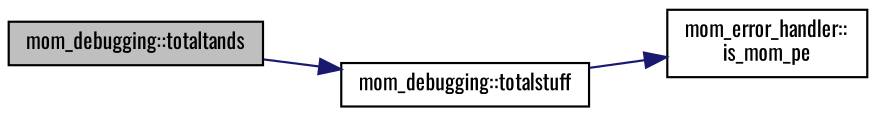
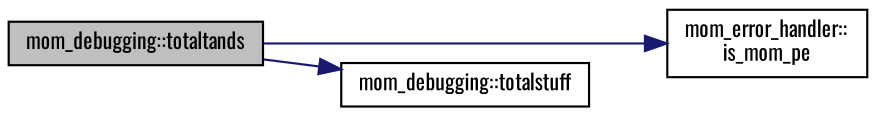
edge "mom_debugging::totalstuff" -> "mom_error_handler:: is_mom_pe": now "mom_debugging::totaltands" -> "mom_error_handler:: is_mom_pe"
